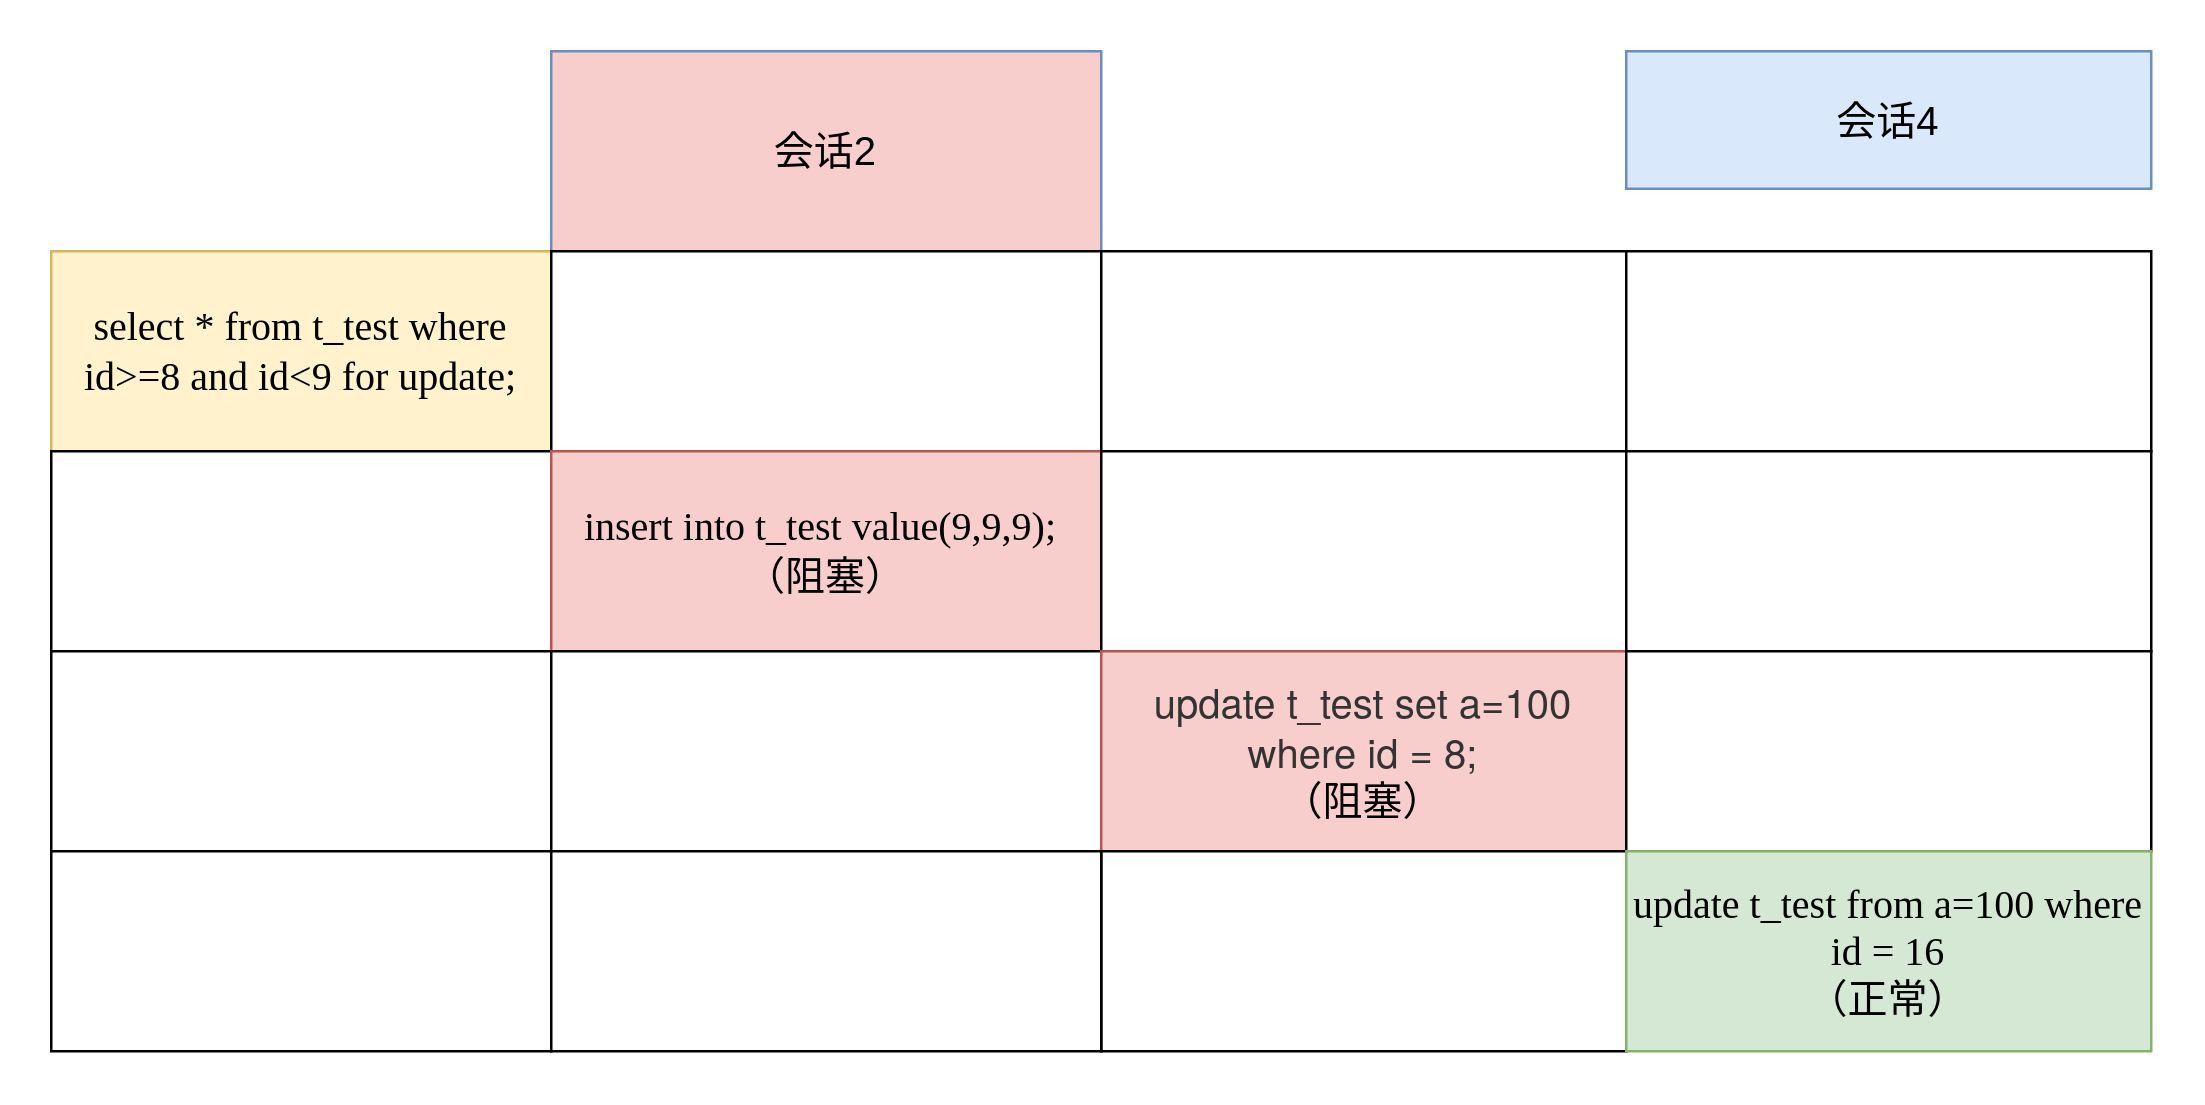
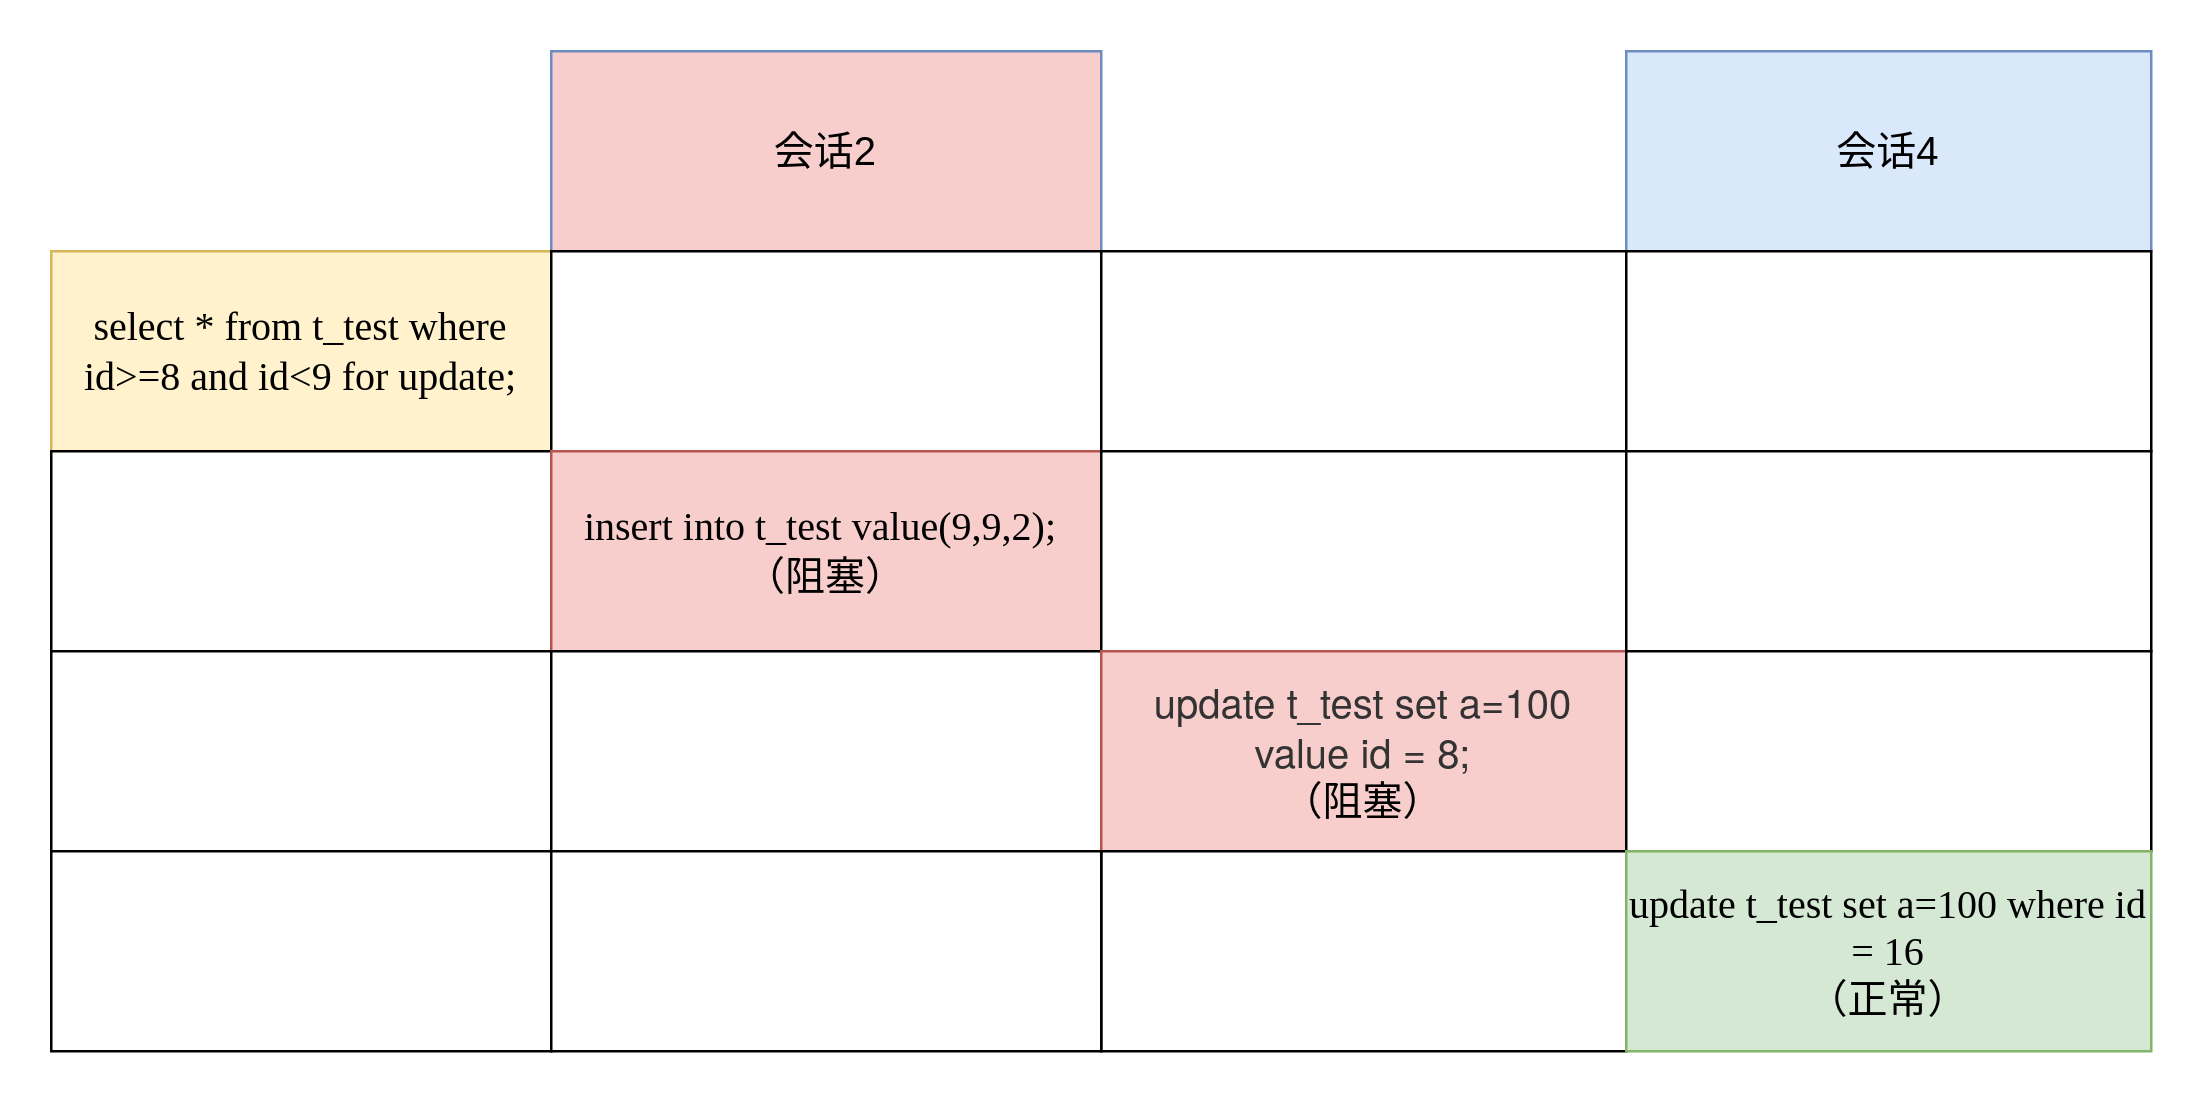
node "会话4": size 525x138 -> 525x200
node "insert into t_test value(9,9,9); （阻塞）": label "insert into t_test value(9,9,9); （阻塞）" -> "insert into t_test value(9,9,2); （阻塞）"
node "update t_test set a=100 where id = 8; （阻塞）": label "update t_test set a=100 where id = 8; （阻塞）" -> "update t_test set a=100 value id = 8; （阻塞）"
node "update t_test from a=100 where id = 16（正常）": label "update t_test from a=100 where id = 16（正常）" -> "update t_test set a=100 where id = 16（正常）"
